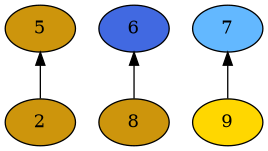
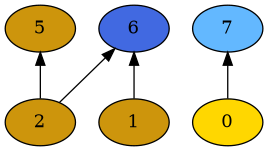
edge "2" -> "6": added
node "8": label "8" -> "1"
node "9": label "9" -> "0"
